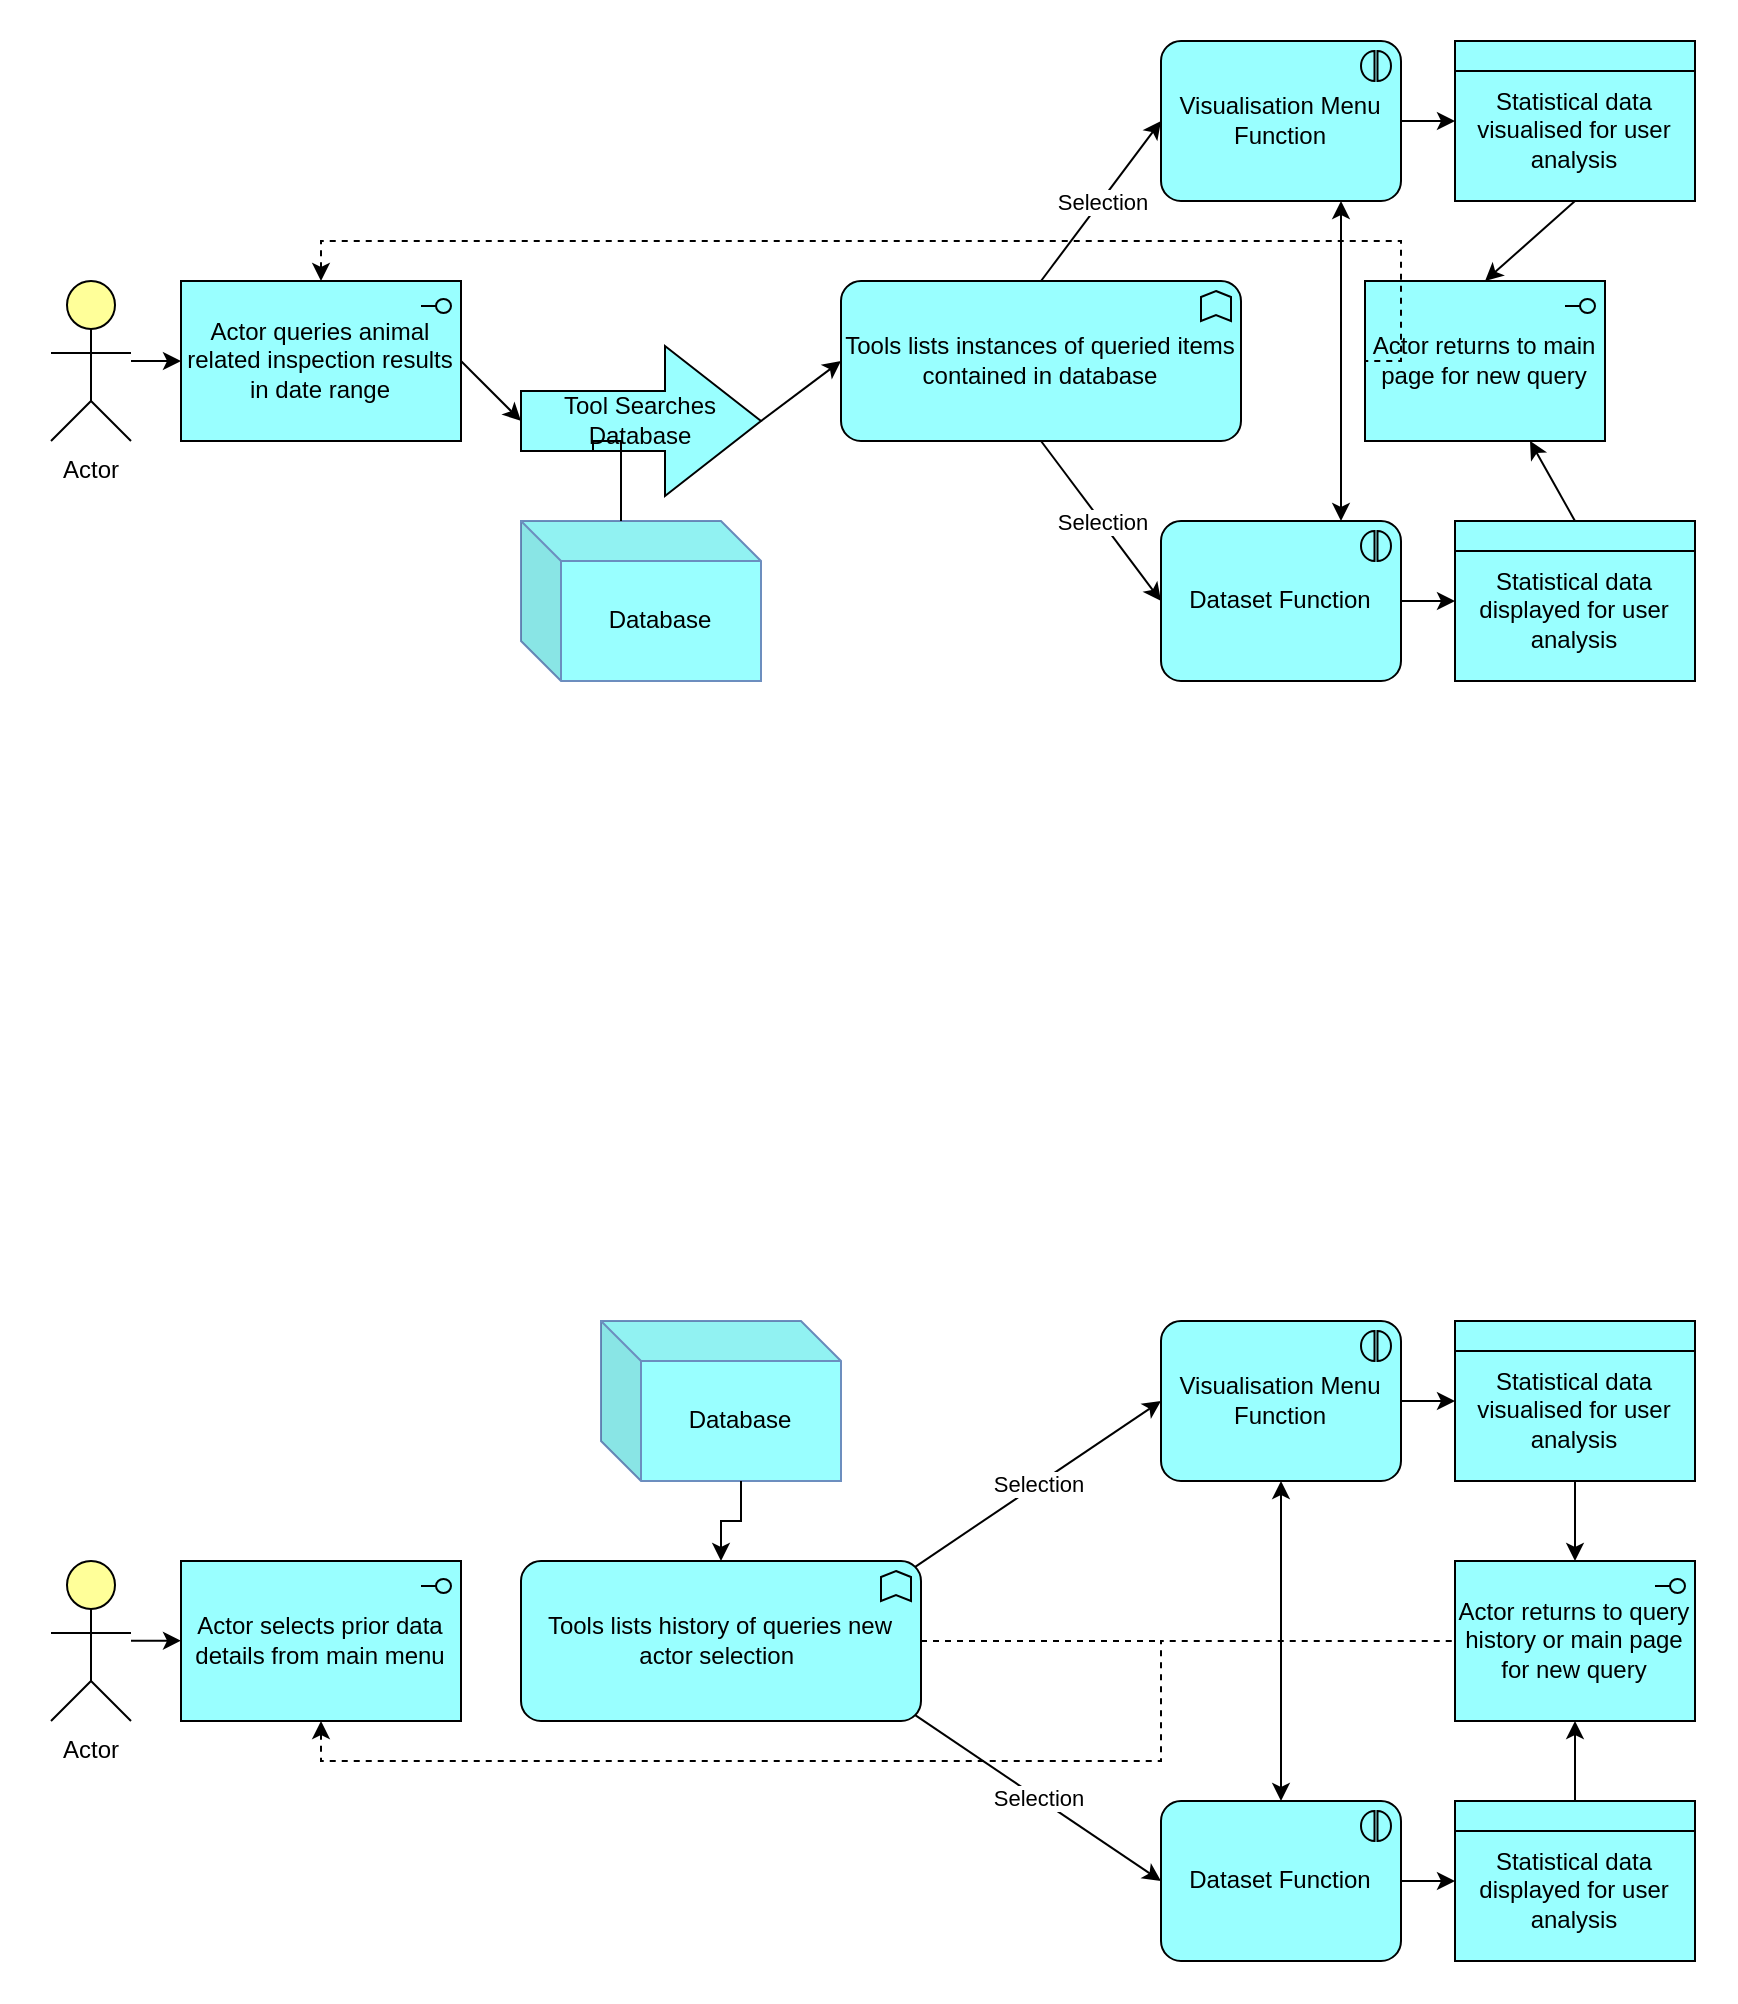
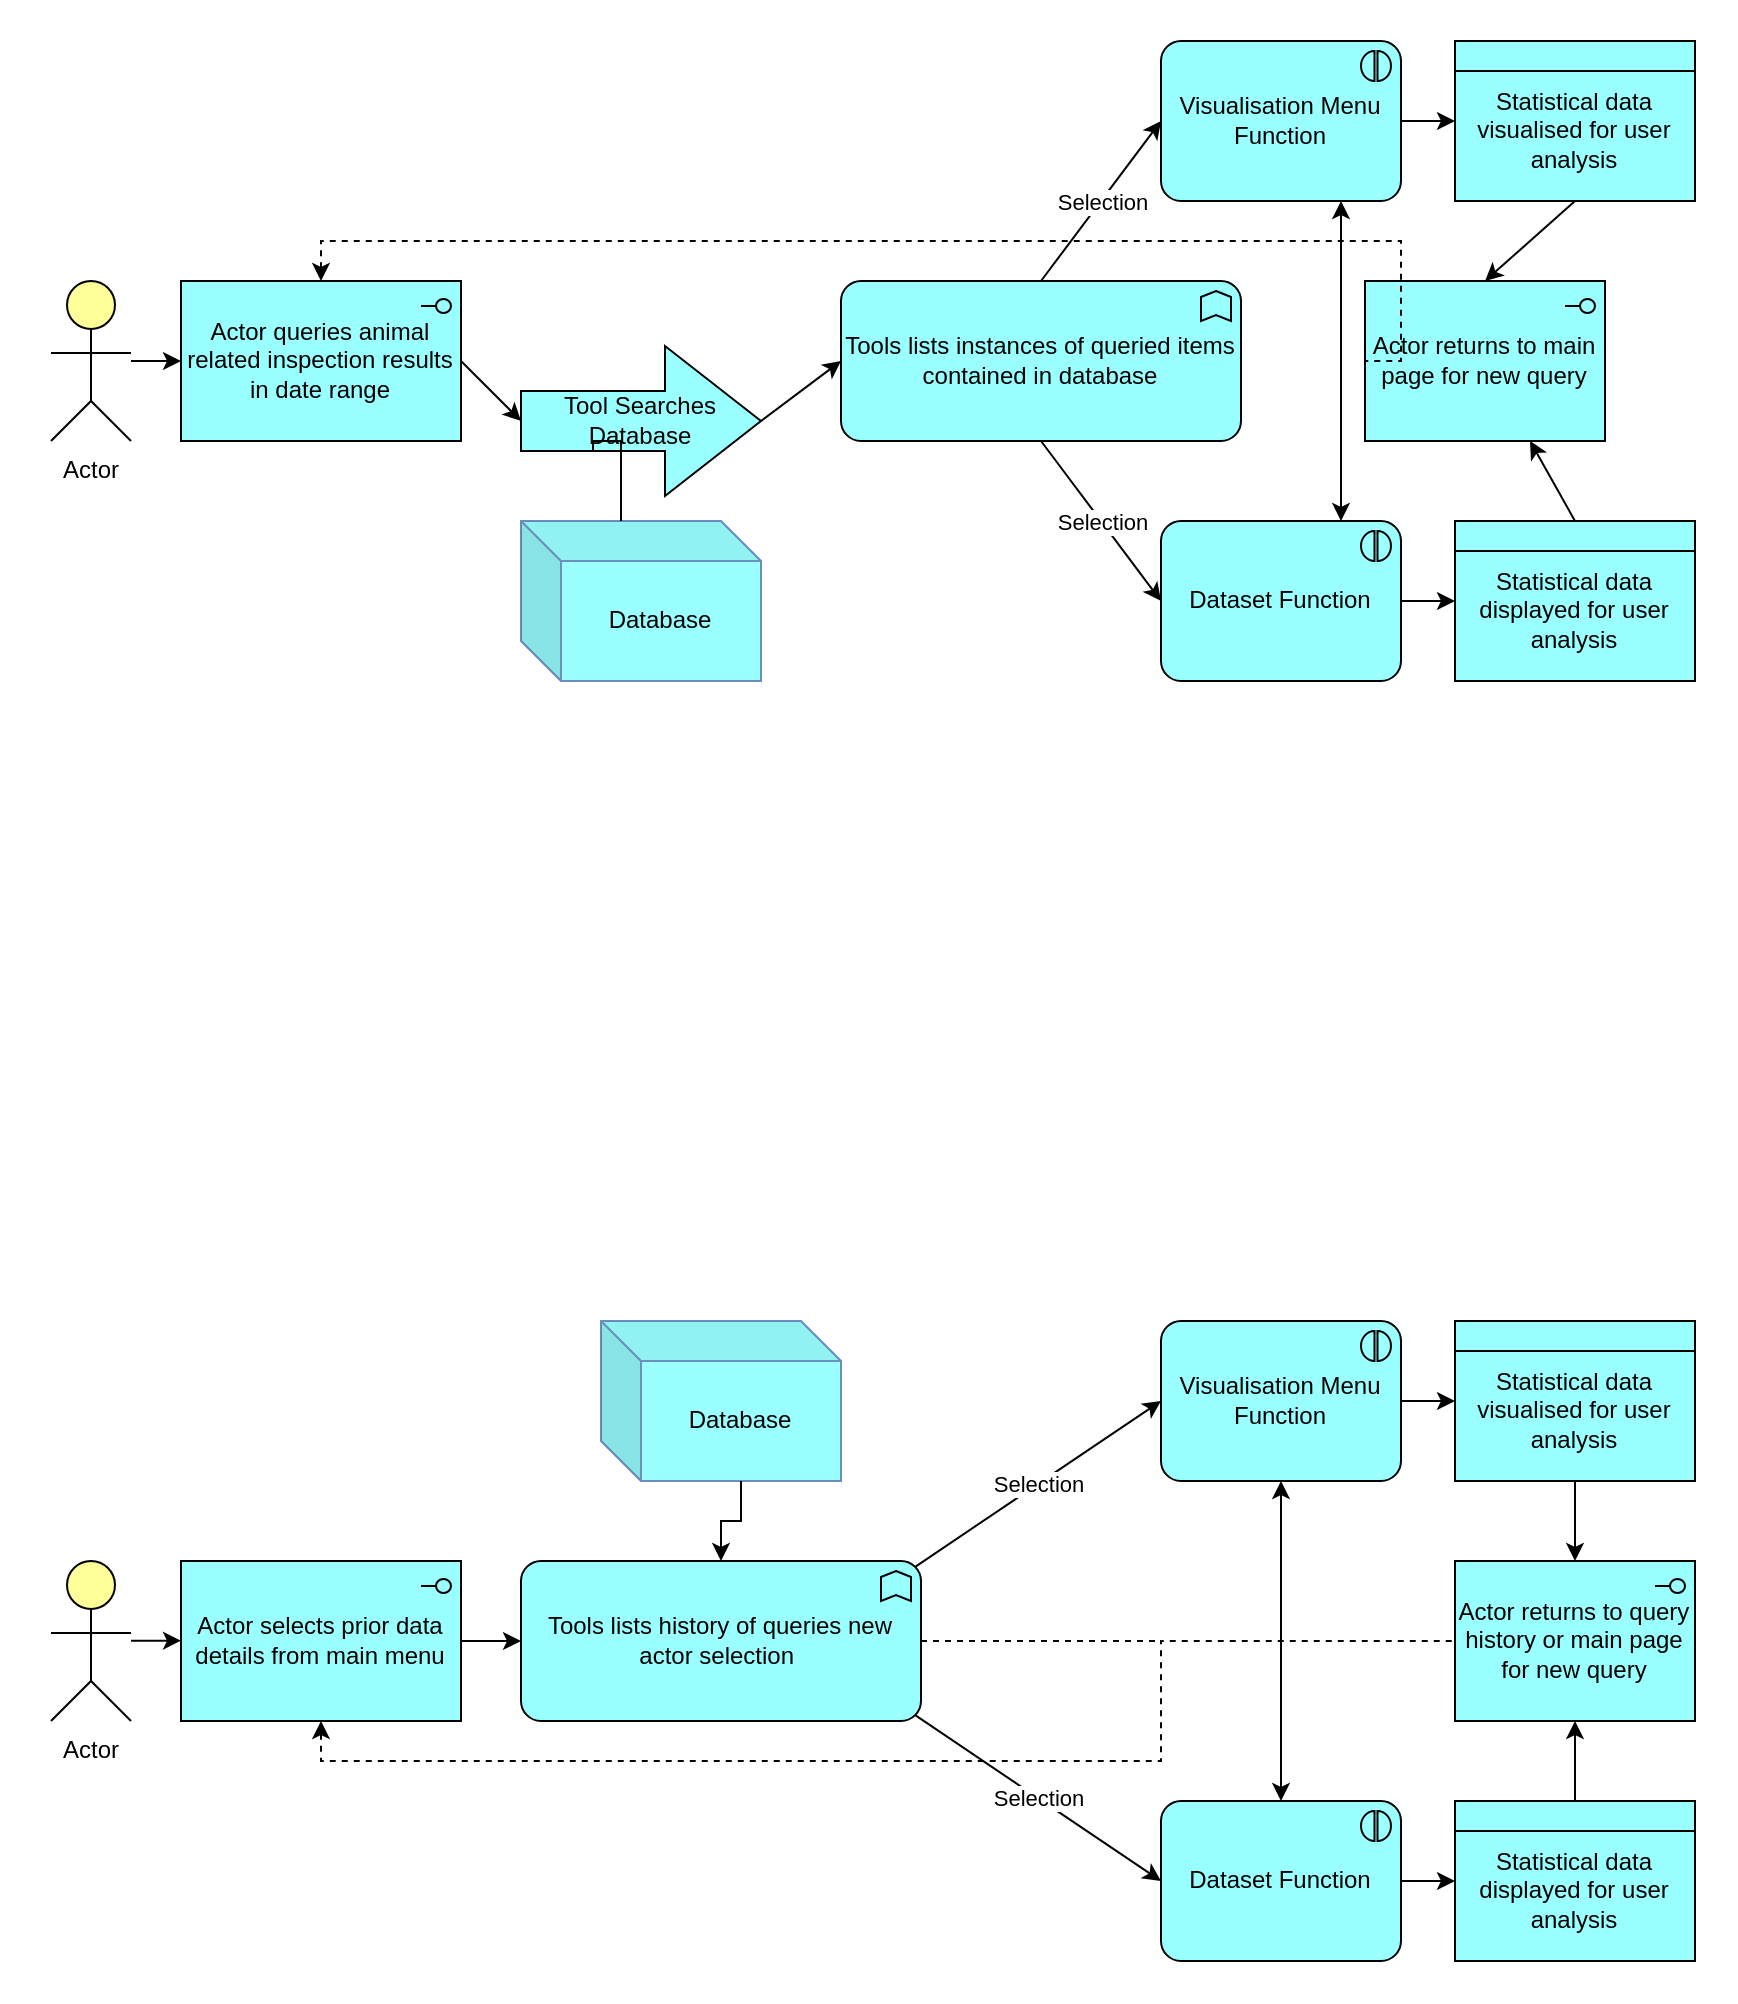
edge "Actor selects prior data details from main menu" -> "Tools lists history of queries new actor selection": added
